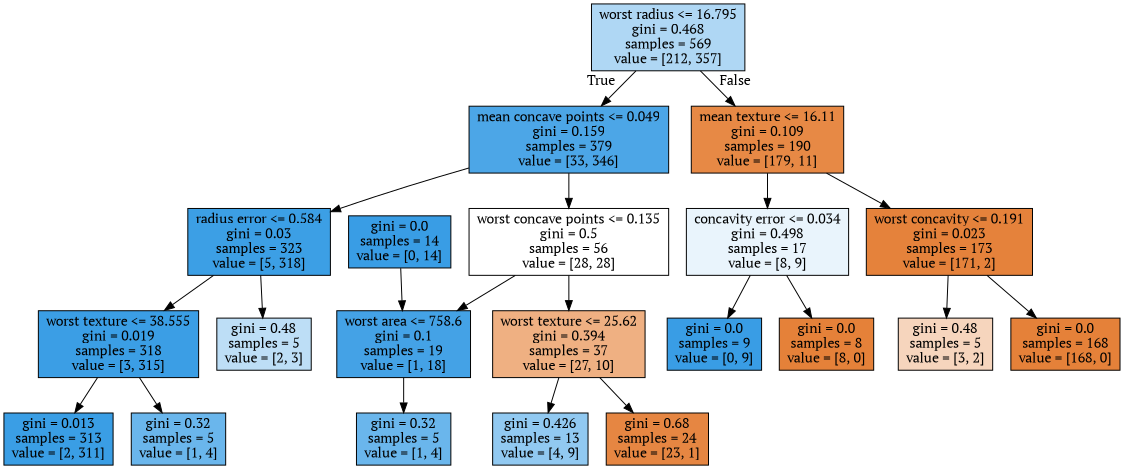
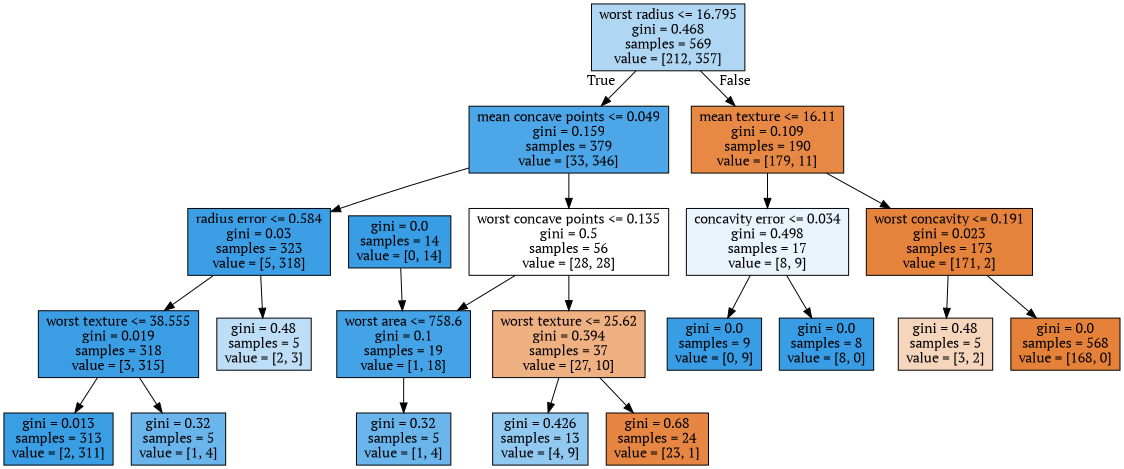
node "gini = 0.0 samples = 8 value = [8, 0]": fillcolor #e58139 -> #399de5
node "gini = 0.0 samples = 168 value = [168, 0]": label "gini = 0.0 samples = 168 value = [168, 0]" -> "gini = 0.0 samples = 568 value = [168, 0]"
